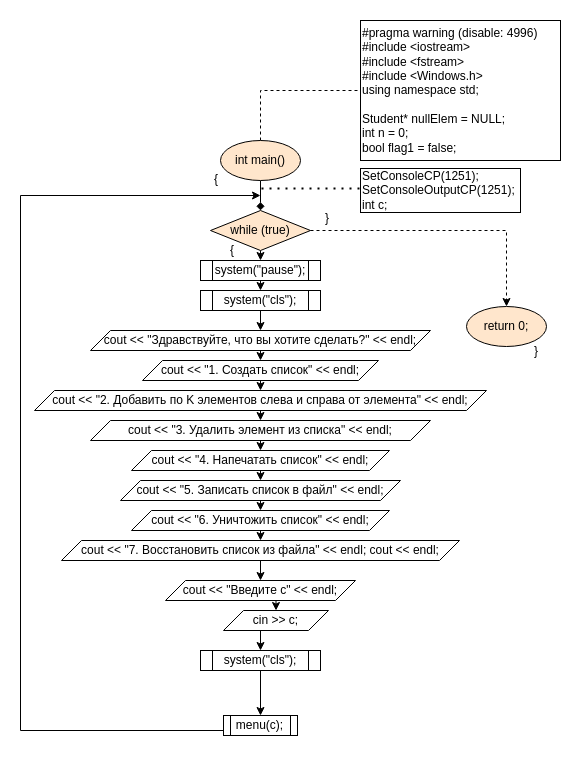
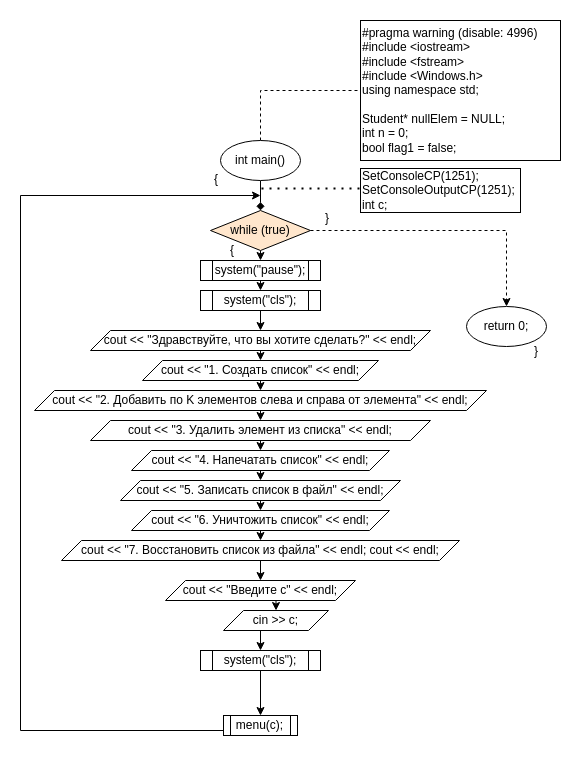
node "int main()": fillcolor #ffe6cc -> #ffffff
node "return 0;": fillcolor #ffe6cc -> #ffffff
